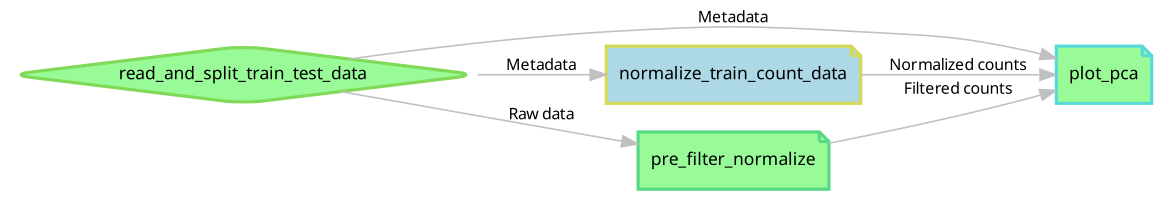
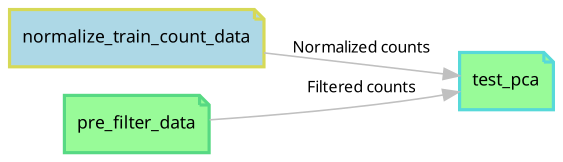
node "read_and_split_train_test_data": removed
node "plot_pca": label "plot_pca" -> "test_pca"
node "pre_filter_normalize": label "pre_filter_normalize" -> "pre_filter_data"
